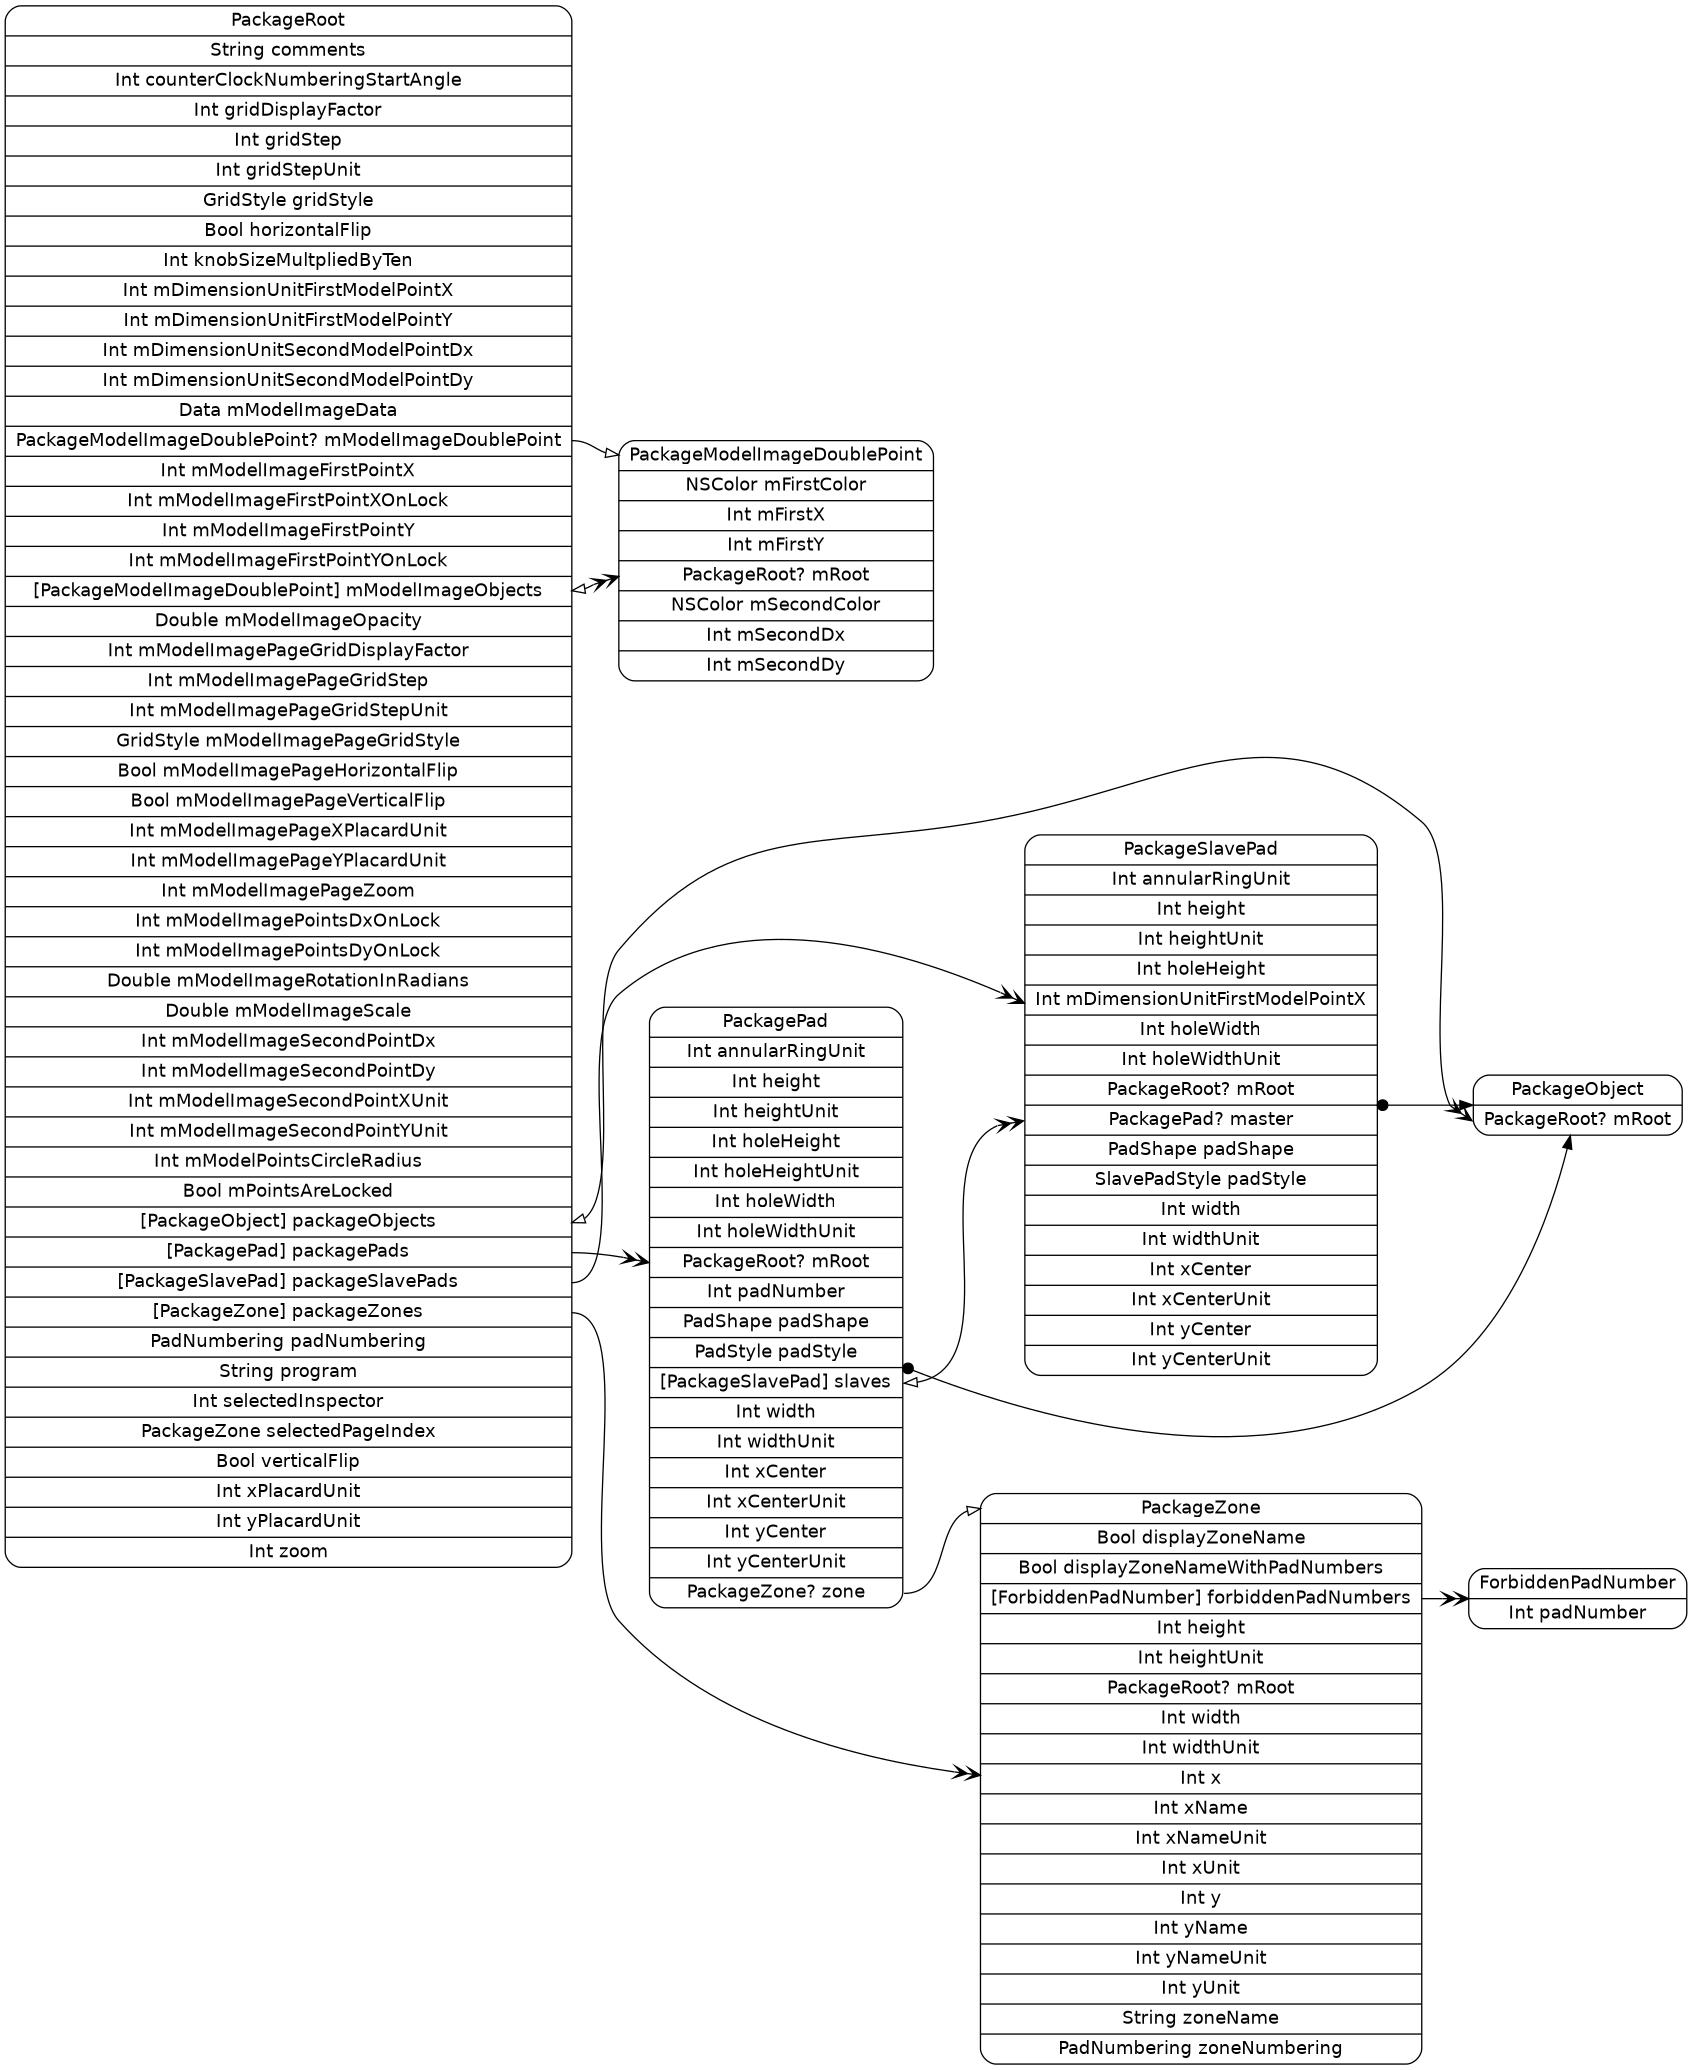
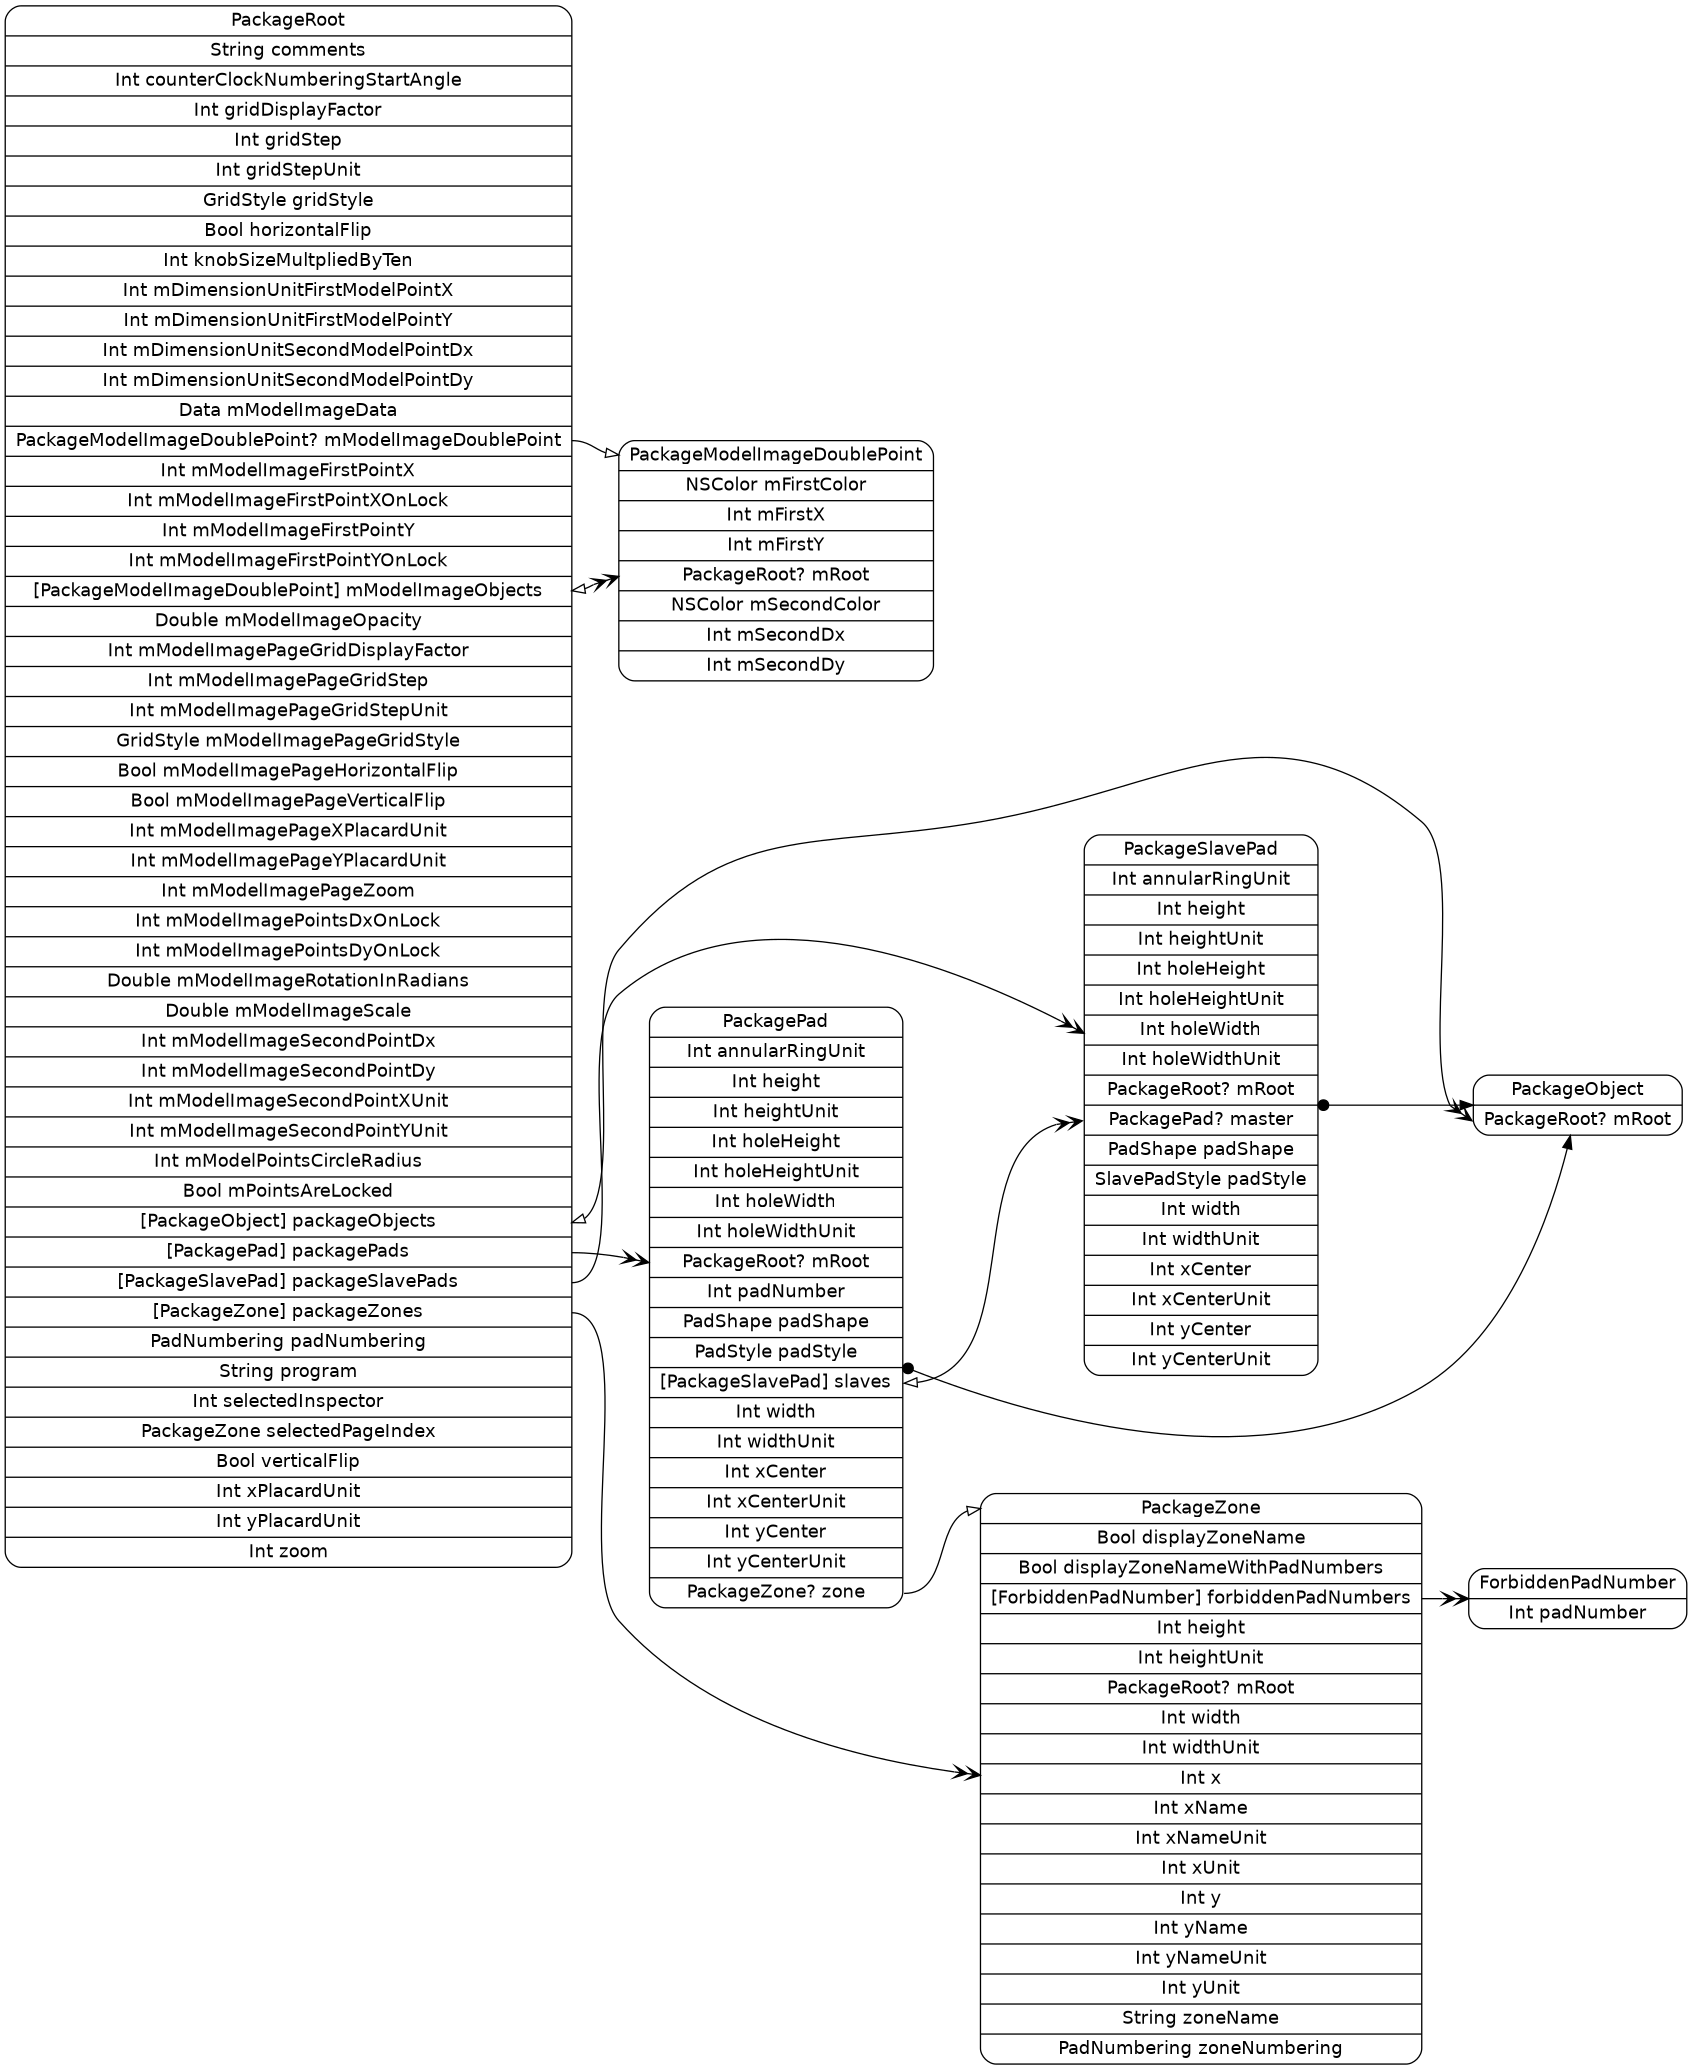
node "PackageSlavePad": text "Int mDimensionUnitFirstModelPointX" -> "Int holeHeightUnit"
